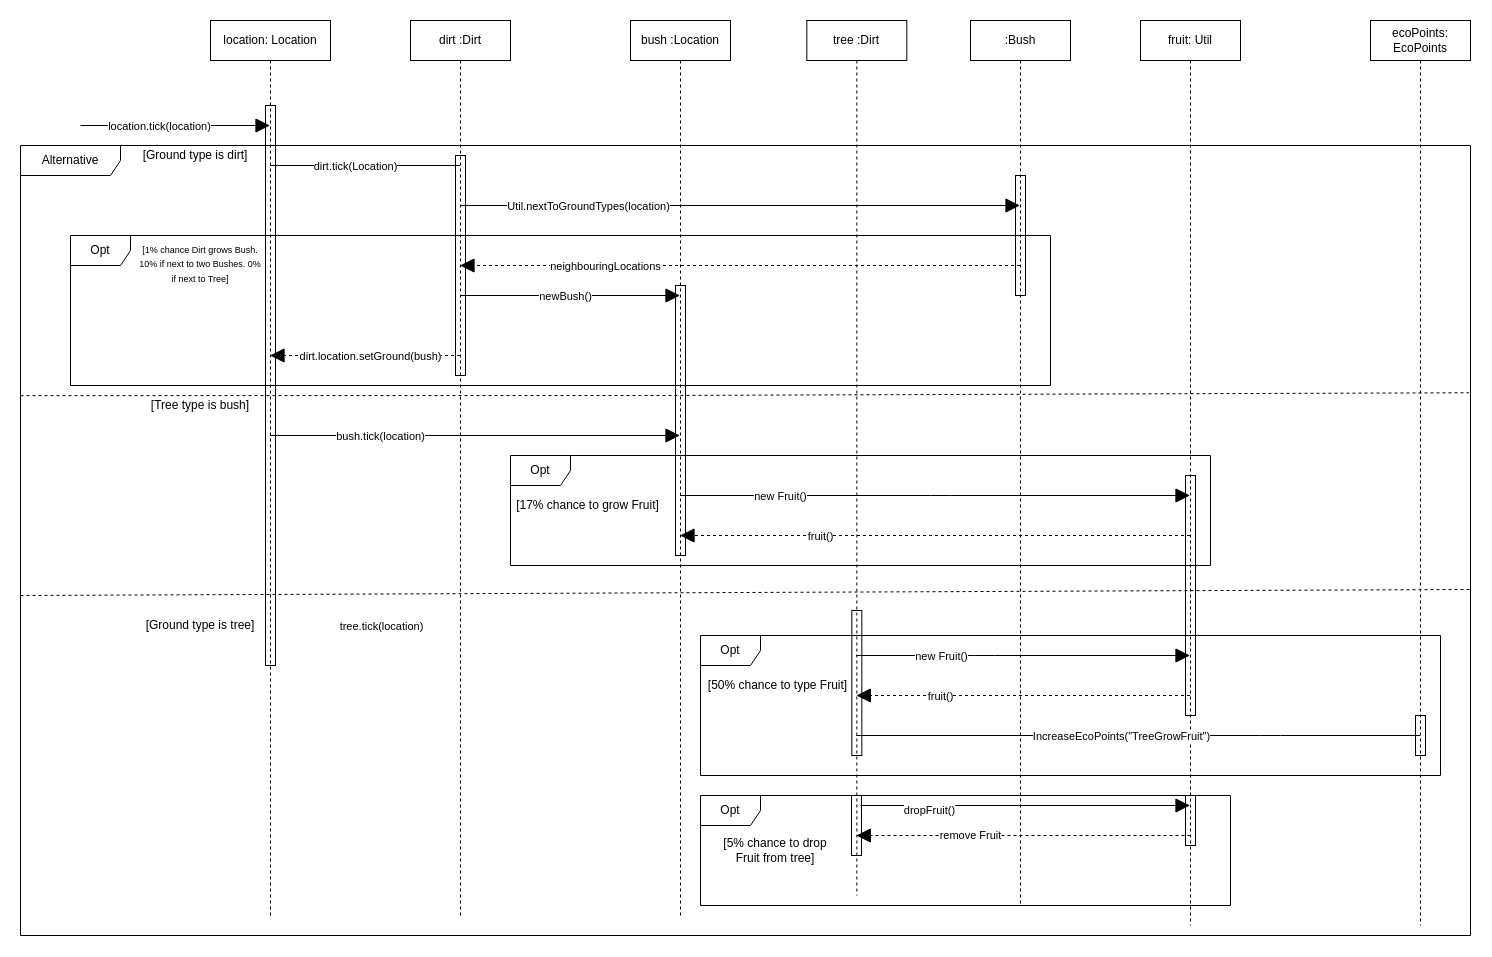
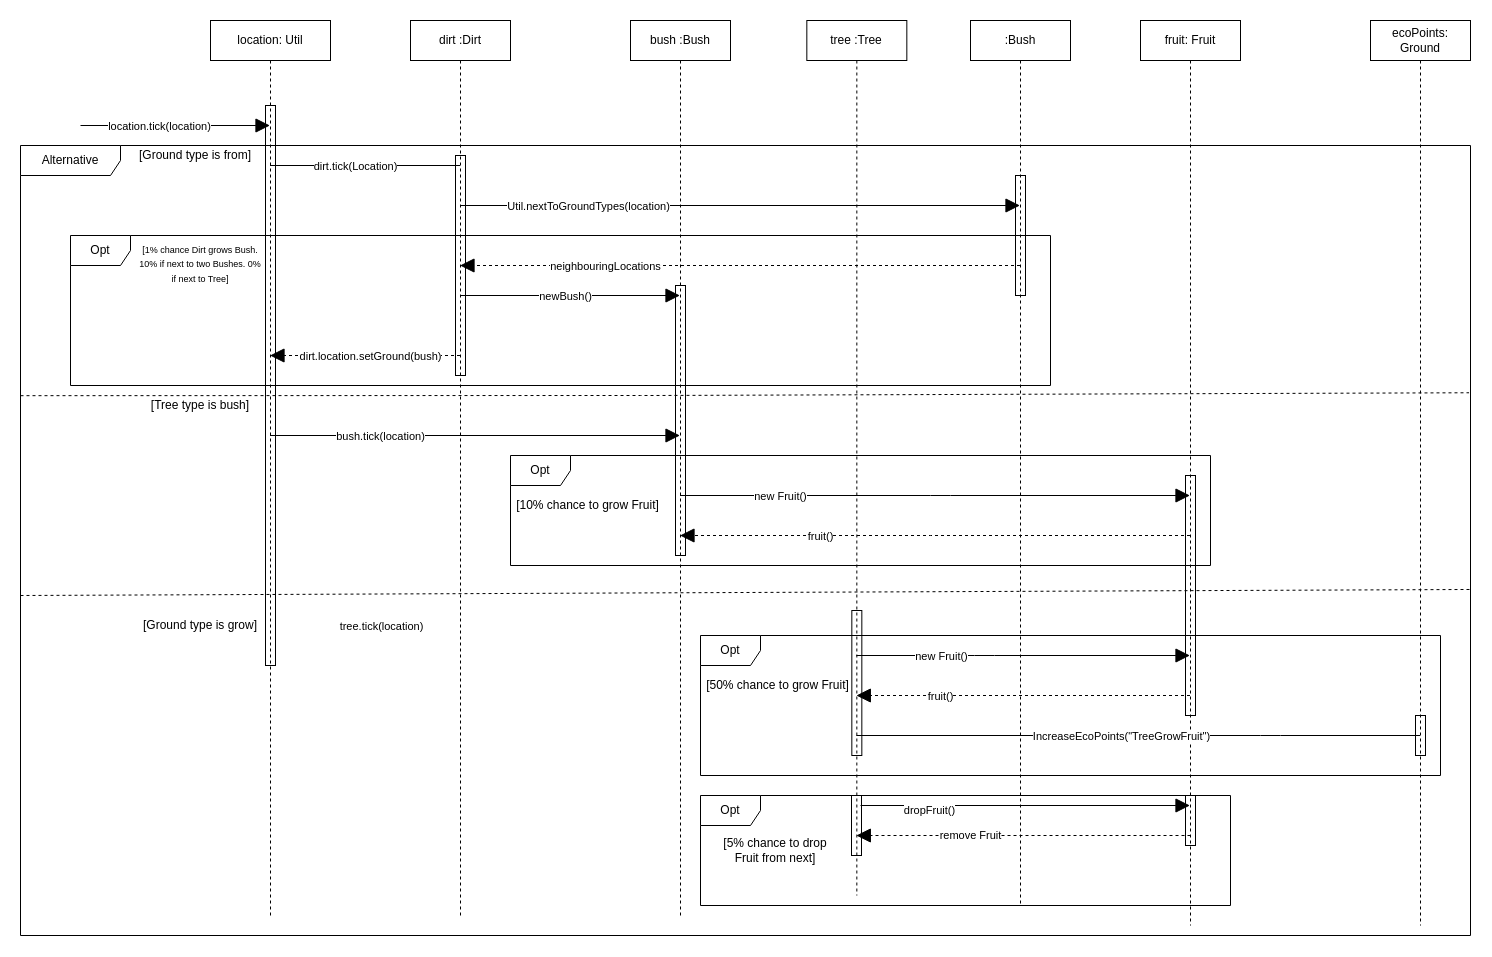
node "location: Location": label "location: Location" -> "location: Util"
node "bush :Location": label "bush :Location" -> "bush :Bush"
node "tree :Dirt": label "tree :Dirt" -> "tree :Tree"
node "fruit: Util": label "fruit: Util" -> "fruit: Fruit"
node "ecoPoints: EcoPoints": label "ecoPoints: EcoPoints" -> "ecoPoints: Ground"
node "[Ground type is dirt]": label "[Ground type is dirt]" -> "[Ground type is from]"
node "[17% chance to grow Fruit]": label "[17% chance to grow Fruit]" -> "[10% chance to grow Fruit]"
node "[Ground type is tree]": label "[Ground type is tree]" -> "[Ground type is grow]"
node "[50% chance to type Fruit]": label "[50% chance to type Fruit]" -> "[50% chance to grow Fruit]"
node "[5% chance to drop Fruit from tree]": label "[5% chance to drop Fruit from tree]" -> "[5% chance to drop Fruit from next]"
